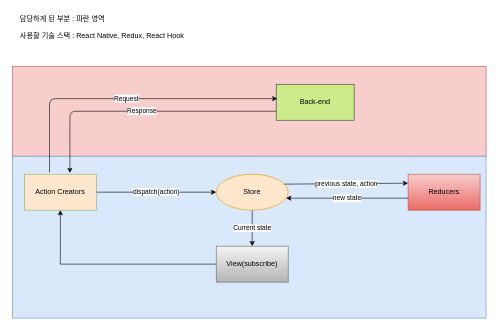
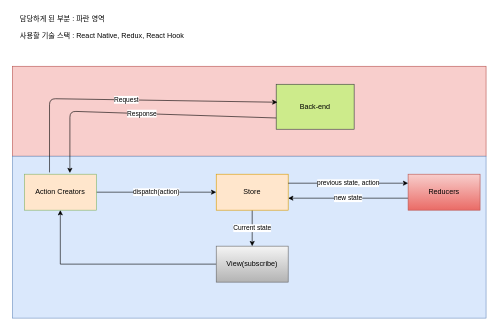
node "Back-end": size 78x36 -> 78x45
node "Store": shape ellipse -> rectangle
